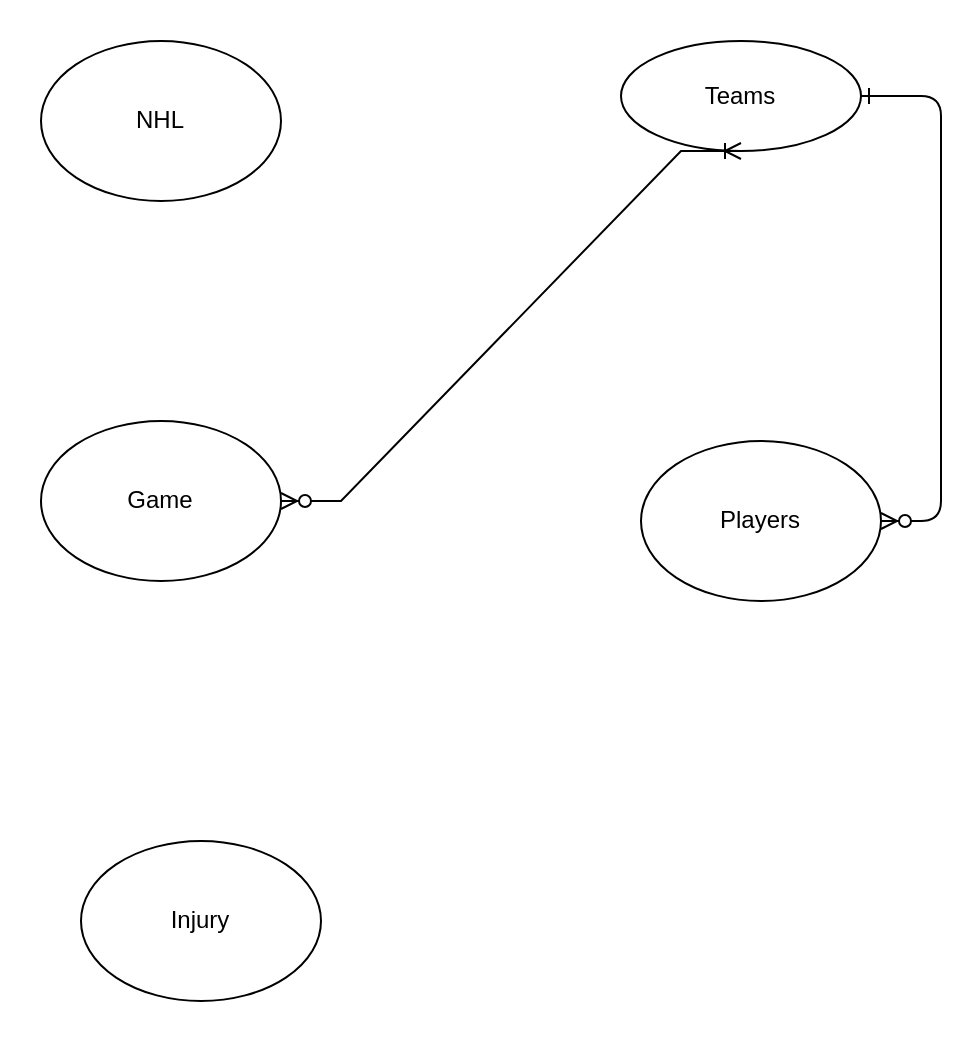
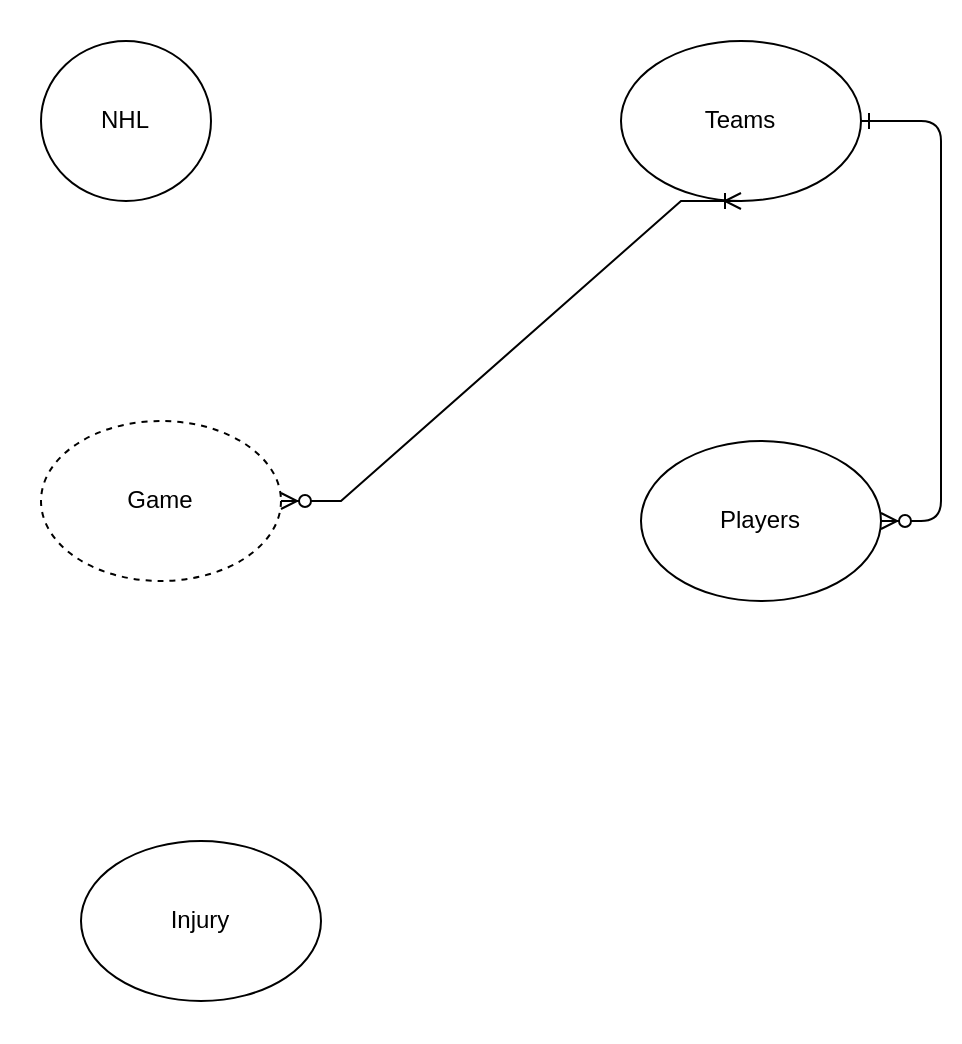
node "Teams": size 240x110 -> 240x160
node "NHL": size 240x160 -> 170x160
node "Game": style solid -> dashed
